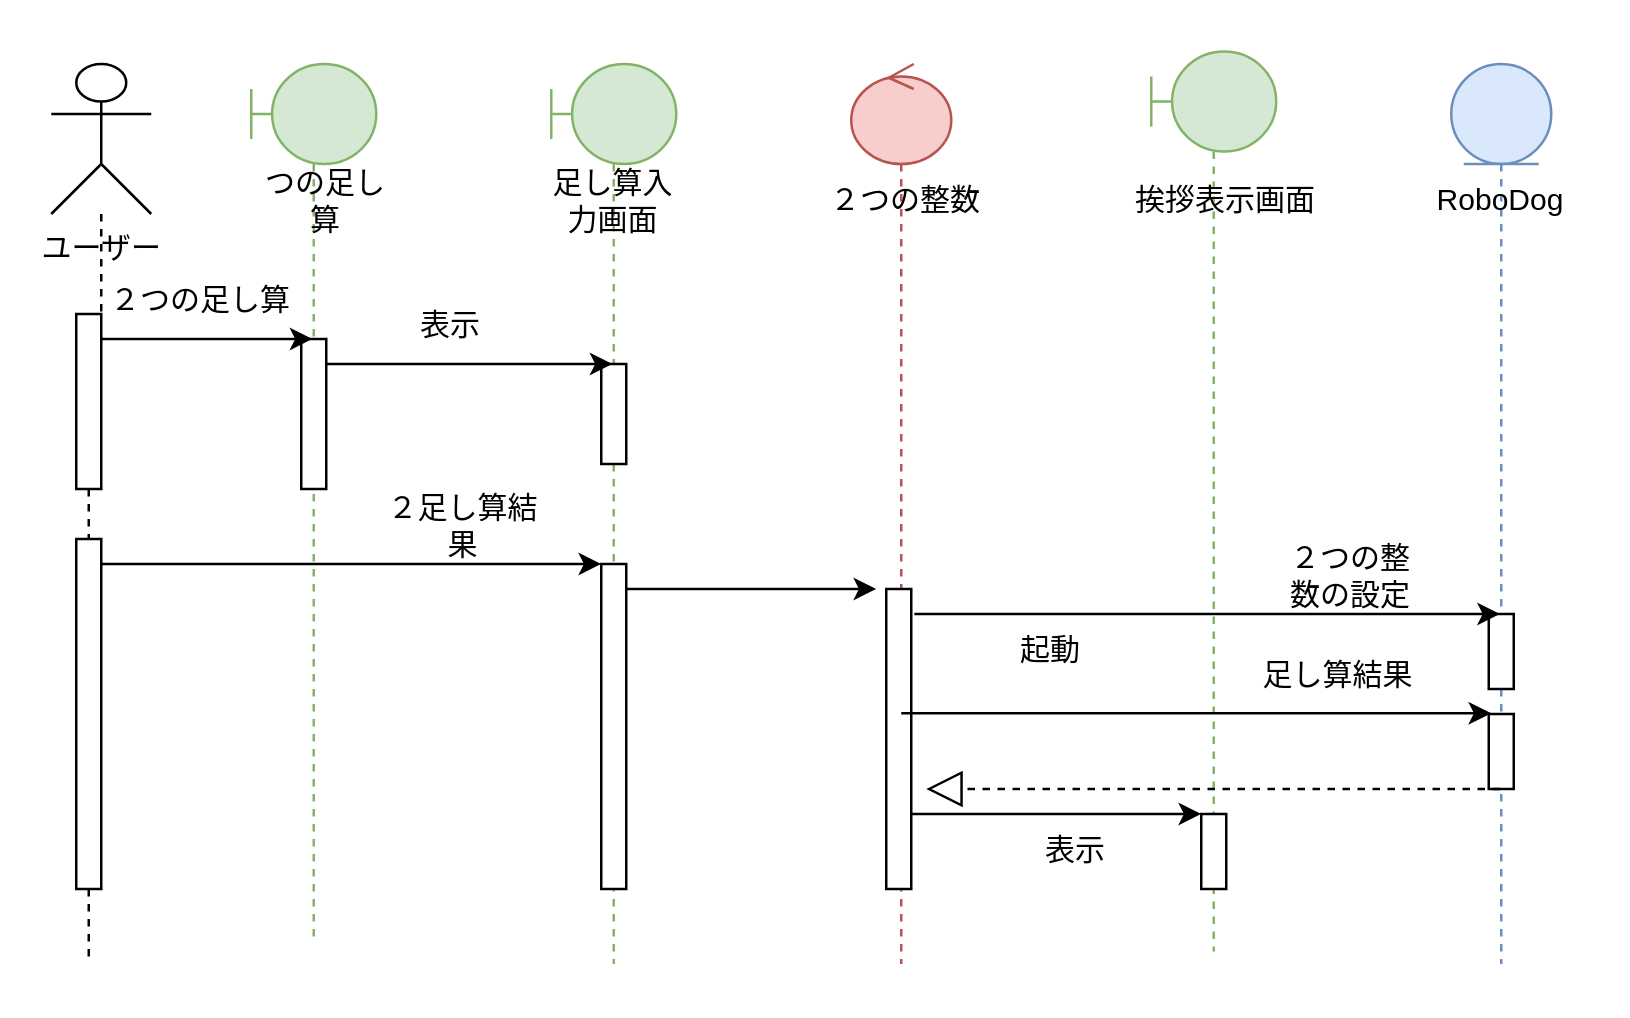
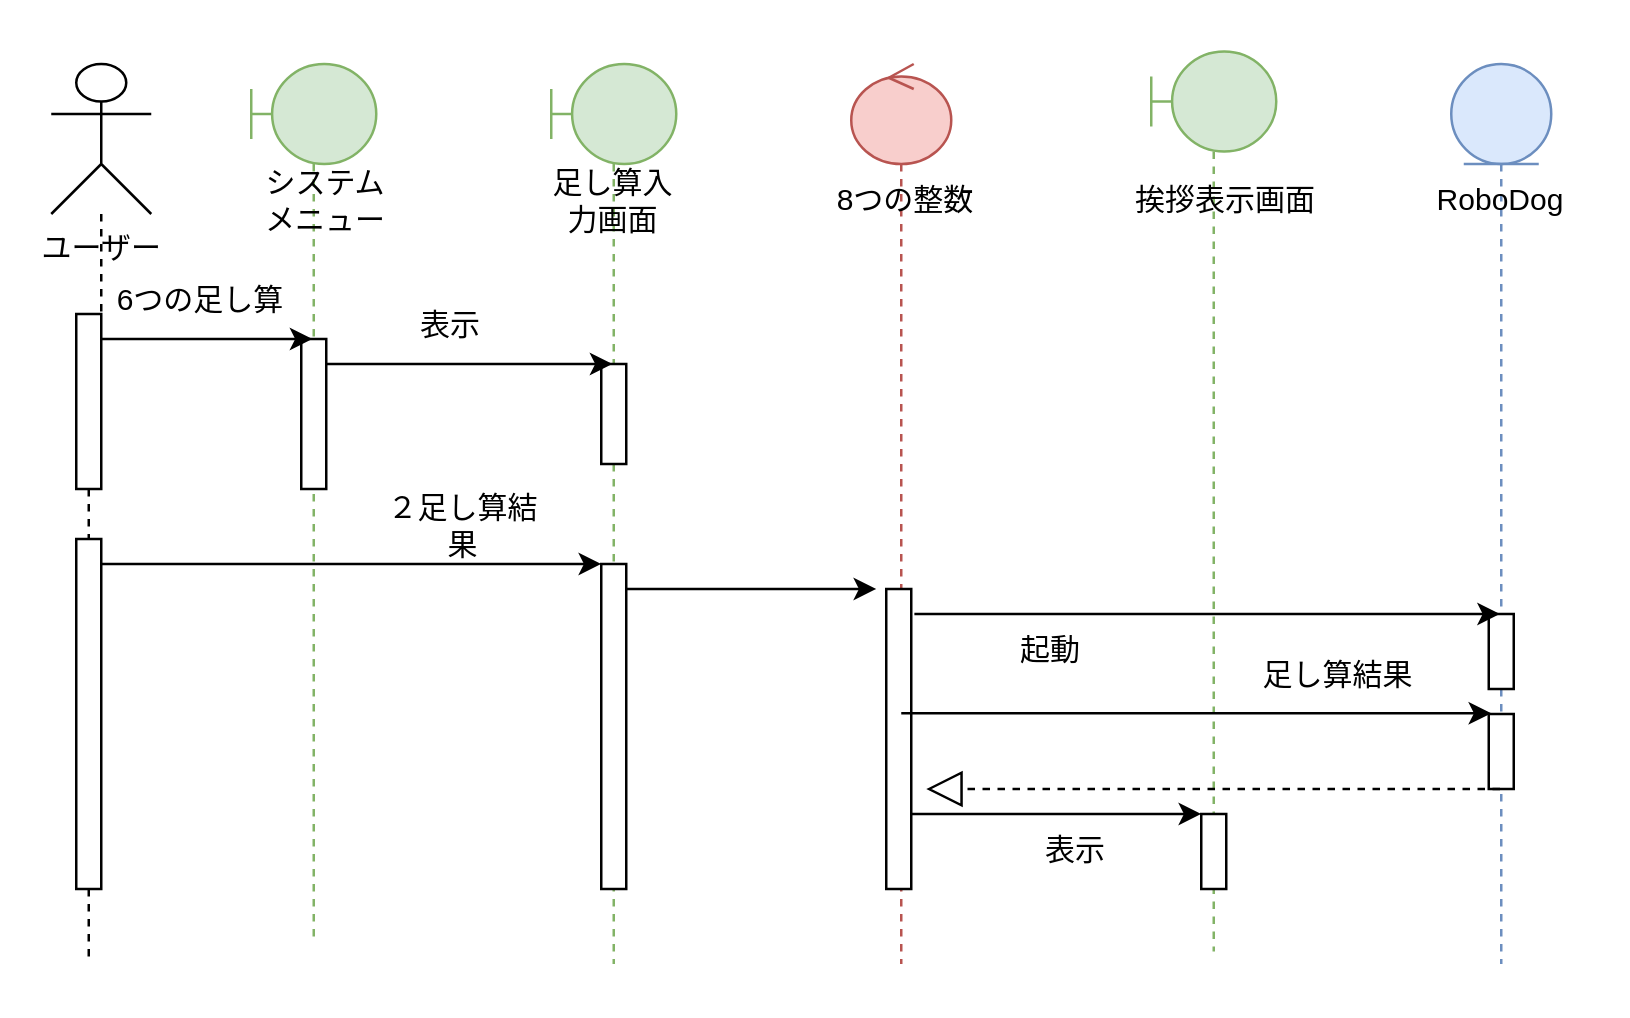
node "つの足し算": label "つの足し算" -> "システムメニュー"
node "２つの整数": label "２つの整数" -> "8つの整数"
node "２つの足し算": label "２つの足し算" -> "6つの足し算"
node "２つの整数の設定": removed
